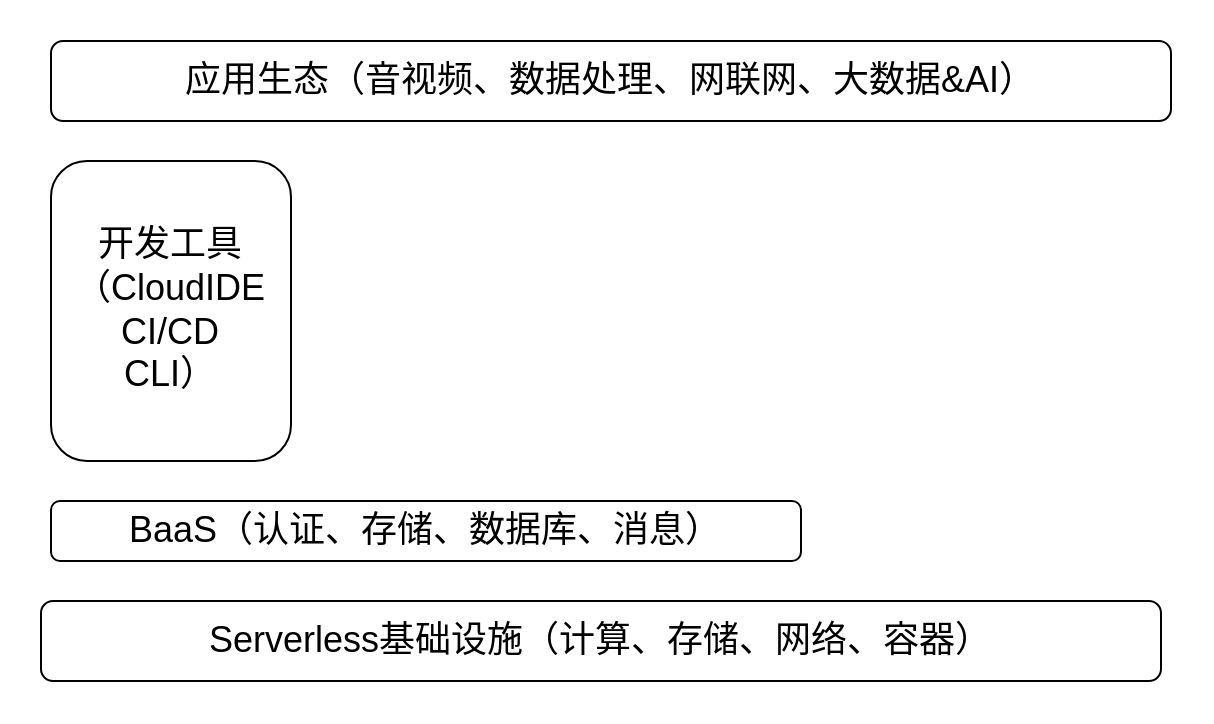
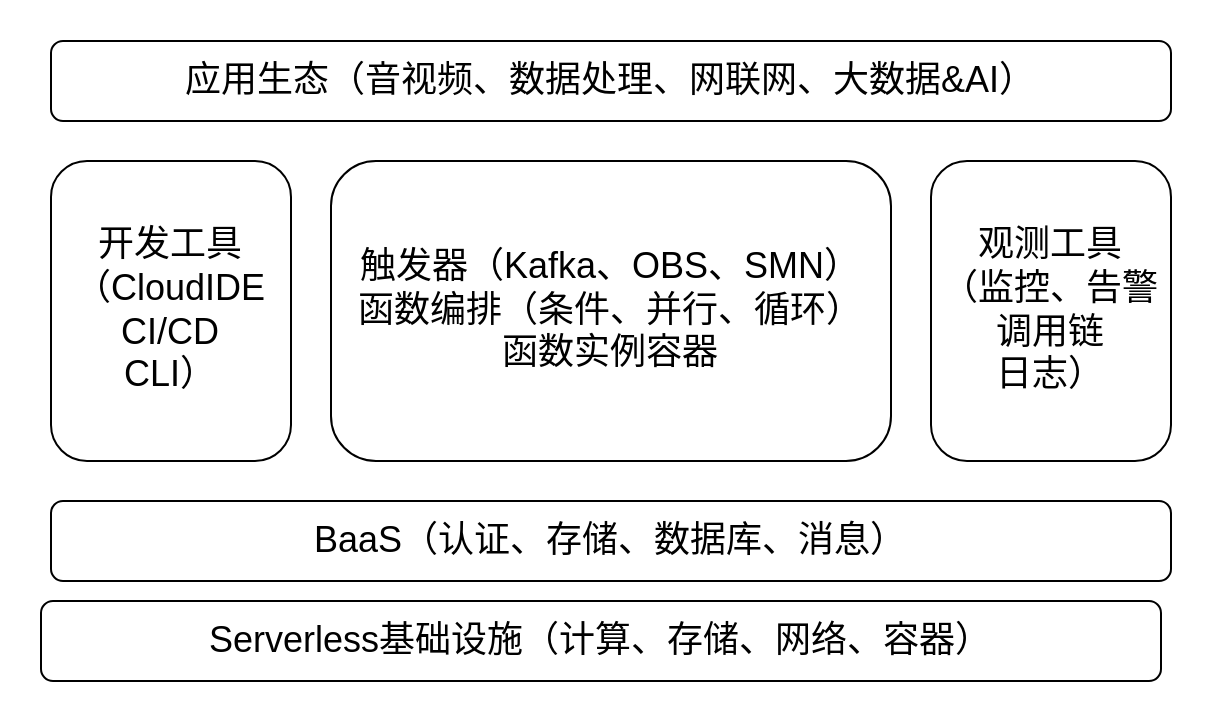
node "触发器（Kafka、OBS、SMN） 函数编排（条件、并行、循环） 函数实例容器": added
node "观测工具 （监控、告警 调用链 日志）": added
node "BaaS（认证、存储、数据库、消息）": size 750x60 -> 1120x80
